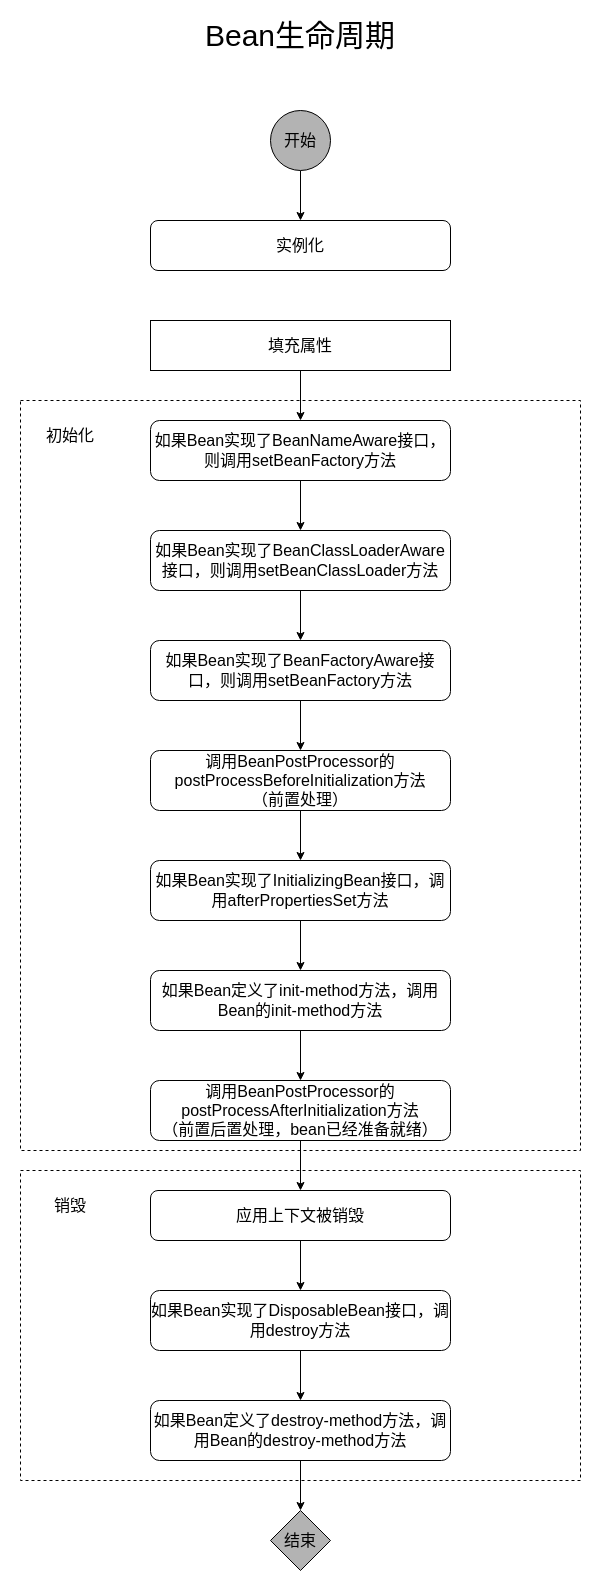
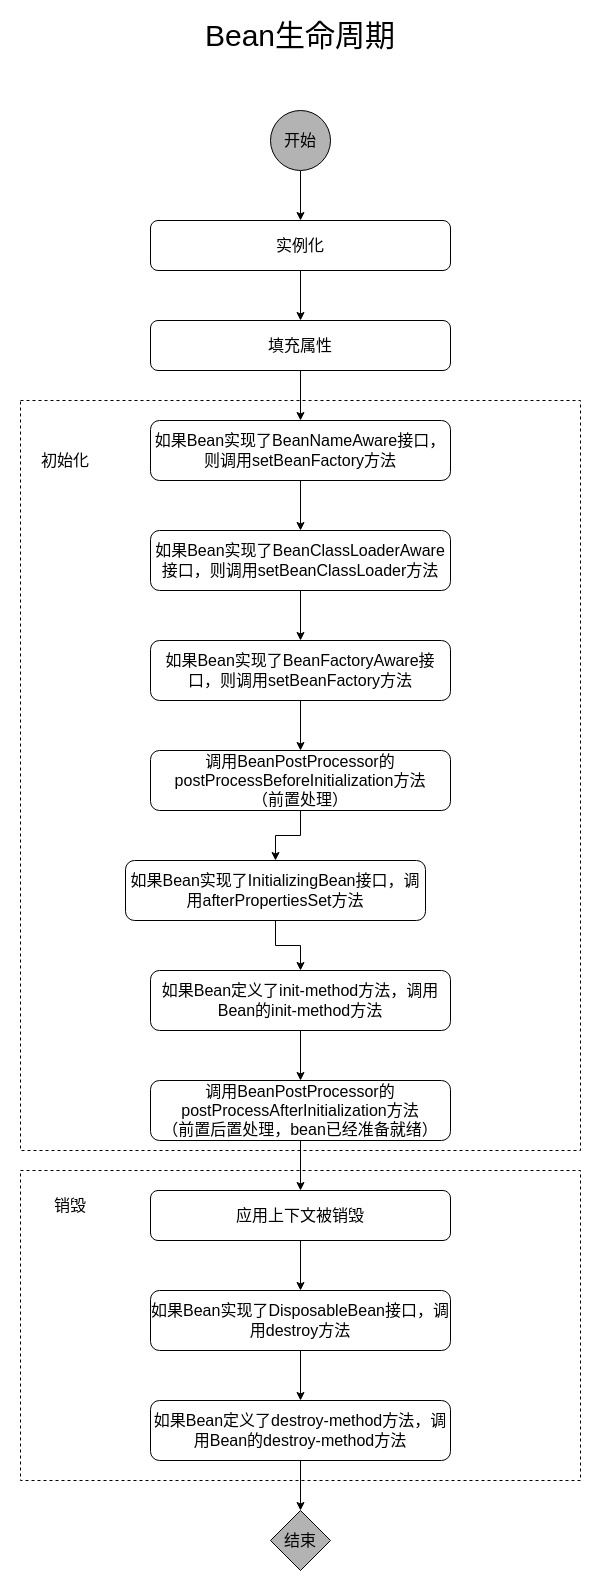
edge "实例化" -> "填充属性": added
node "填充属性": shape rectangle -> rounded rectangle
node "初始化": moved (71, 436) -> (66, 461)
node "如果Bean实现了InitializingBean接口，调用afterPropertiesSet方法": moved (301, 891) -> (276, 891)
